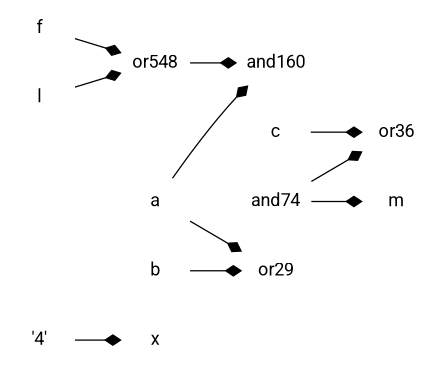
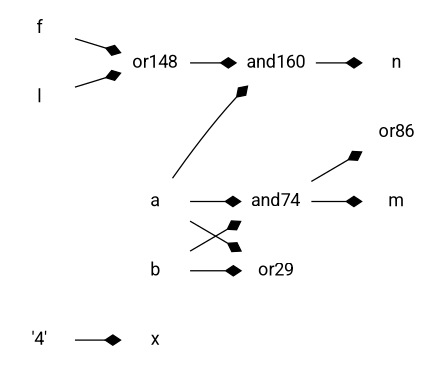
node "or548": label "or548" -> "or148"
node "n": added
node "c": removed
node "or36": label "or36" -> "or86"
edge "a" -> "and74": added
edge "b" -> "and74": added
